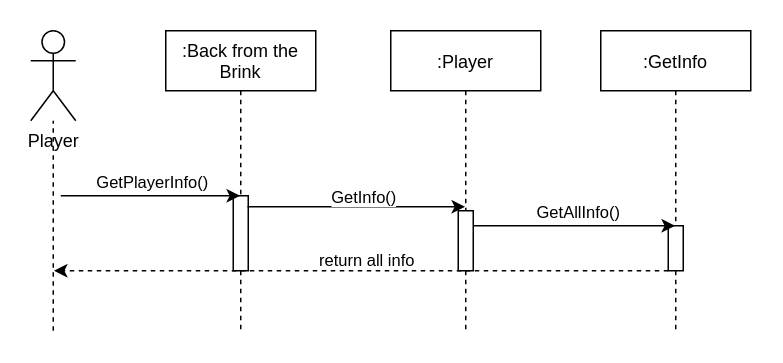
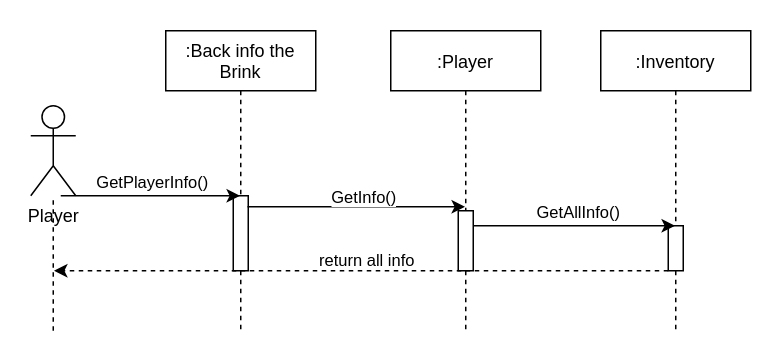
node ":Back from the Brink": label ":Back from the Brink" -> ":Back info the Brink"
node ":GetInfo": label ":GetInfo" -> ":Inventory"
node "Player": moved (53, 76) -> (53, 151)
